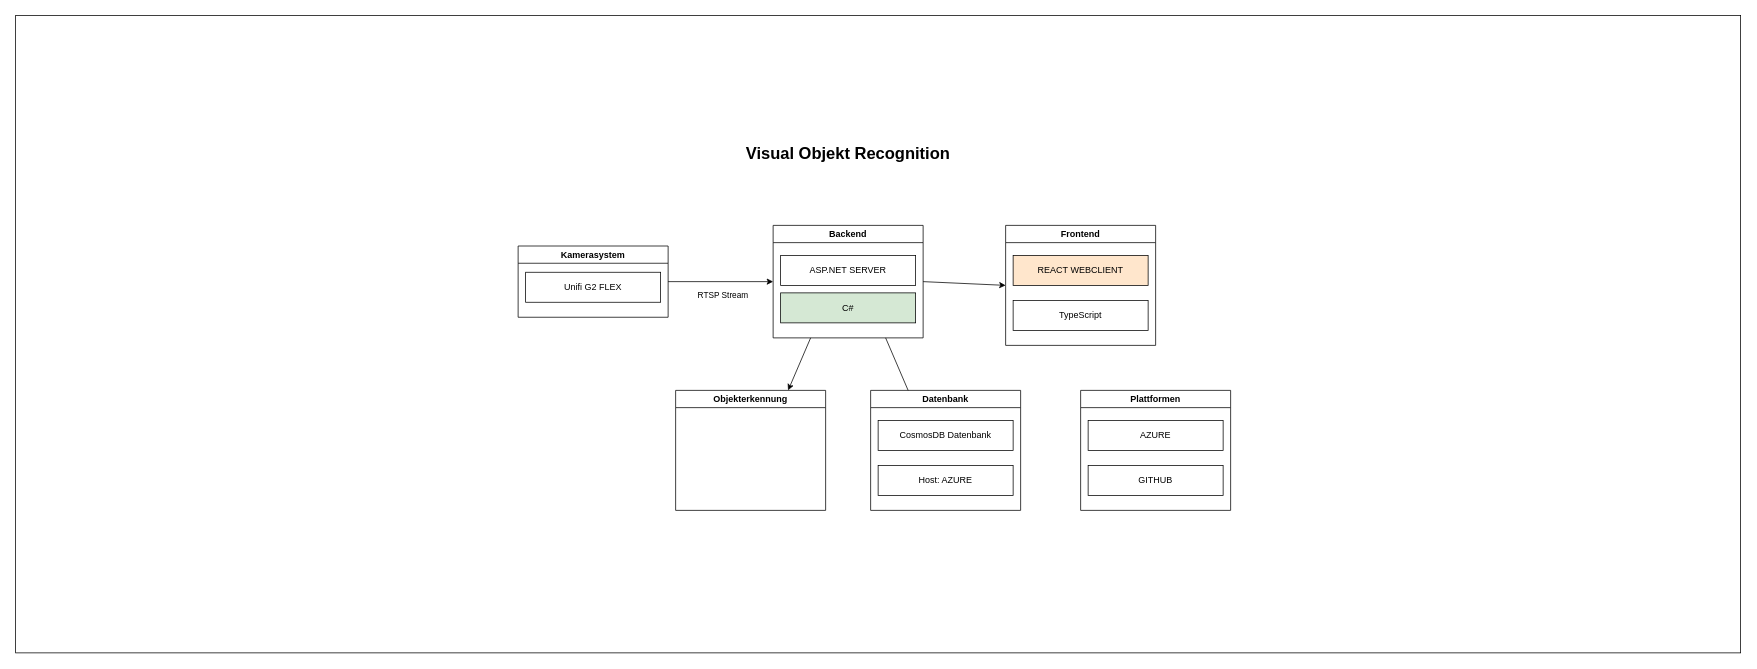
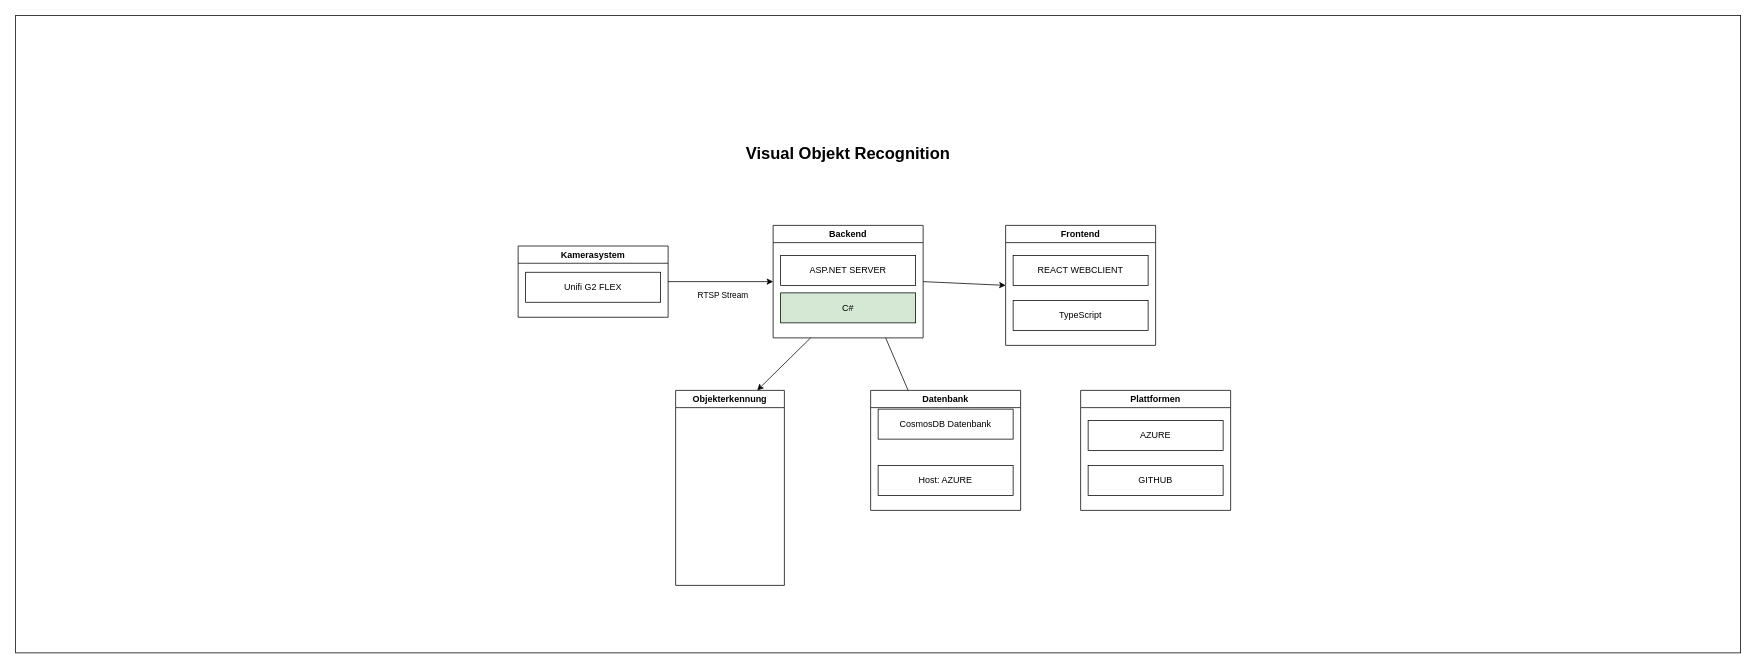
node "REACT WEBCLIENT": fillcolor #ffe6cc -> #ffffff
node "CosmosDB Datenbank": moved (945, 435) -> (945, 424)
node "Objekterkennung": size 150x120 -> 109x195
